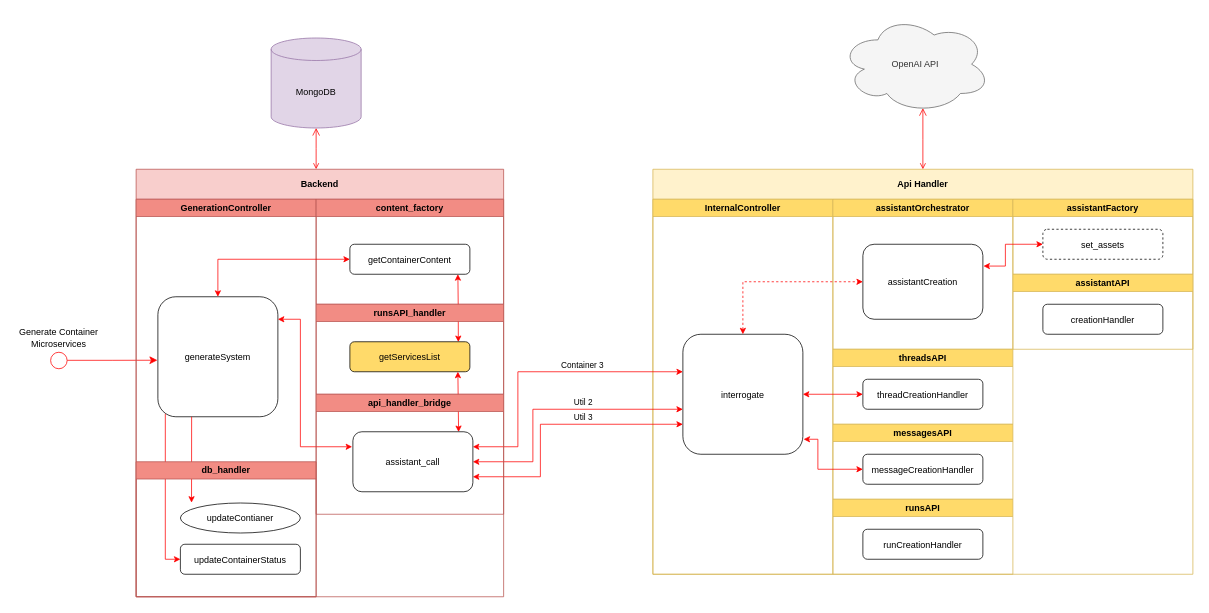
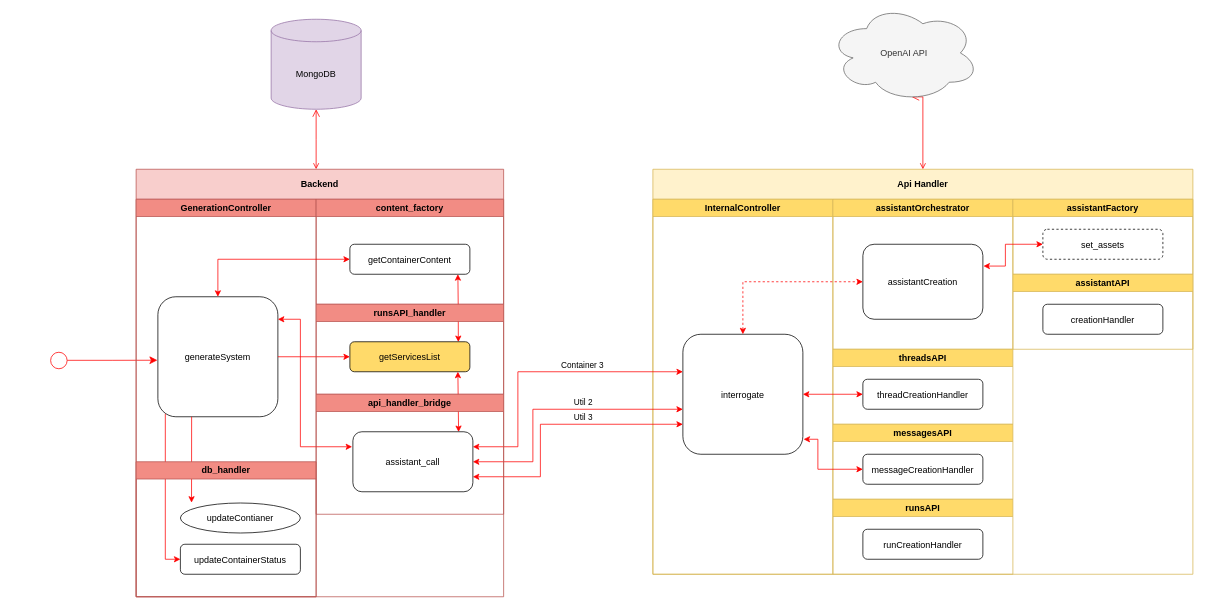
node "OpenAI API": moved (915, 64) -> (904, 53)
node "MongoDB": moved (316, 83) -> (316, 64)
node "Generate Container Microservices": removed
edge "generateSystem" -> "getServicesList": added
